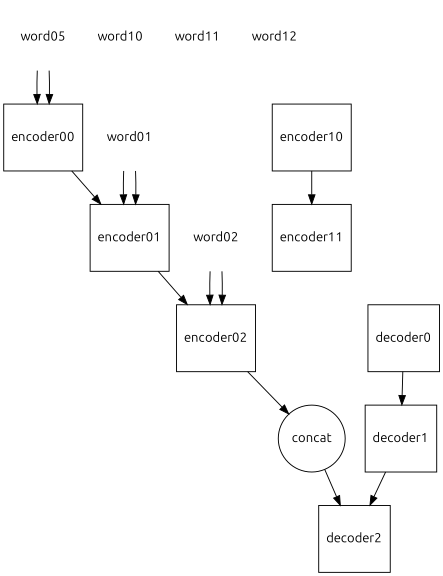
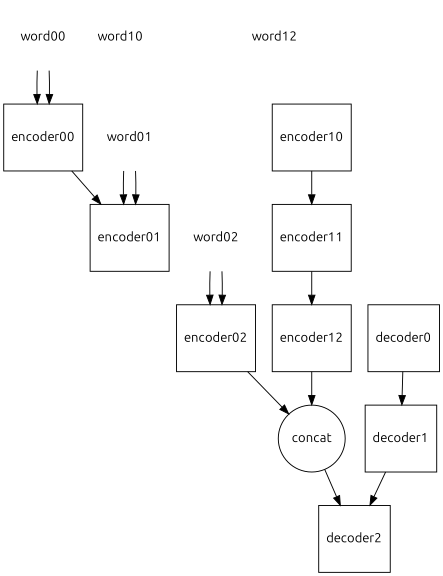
node "word05": label "word05" -> "word00"
node "word11": removed
edge "encoder01" -> "encoder02": removed
node "encoder12": added
